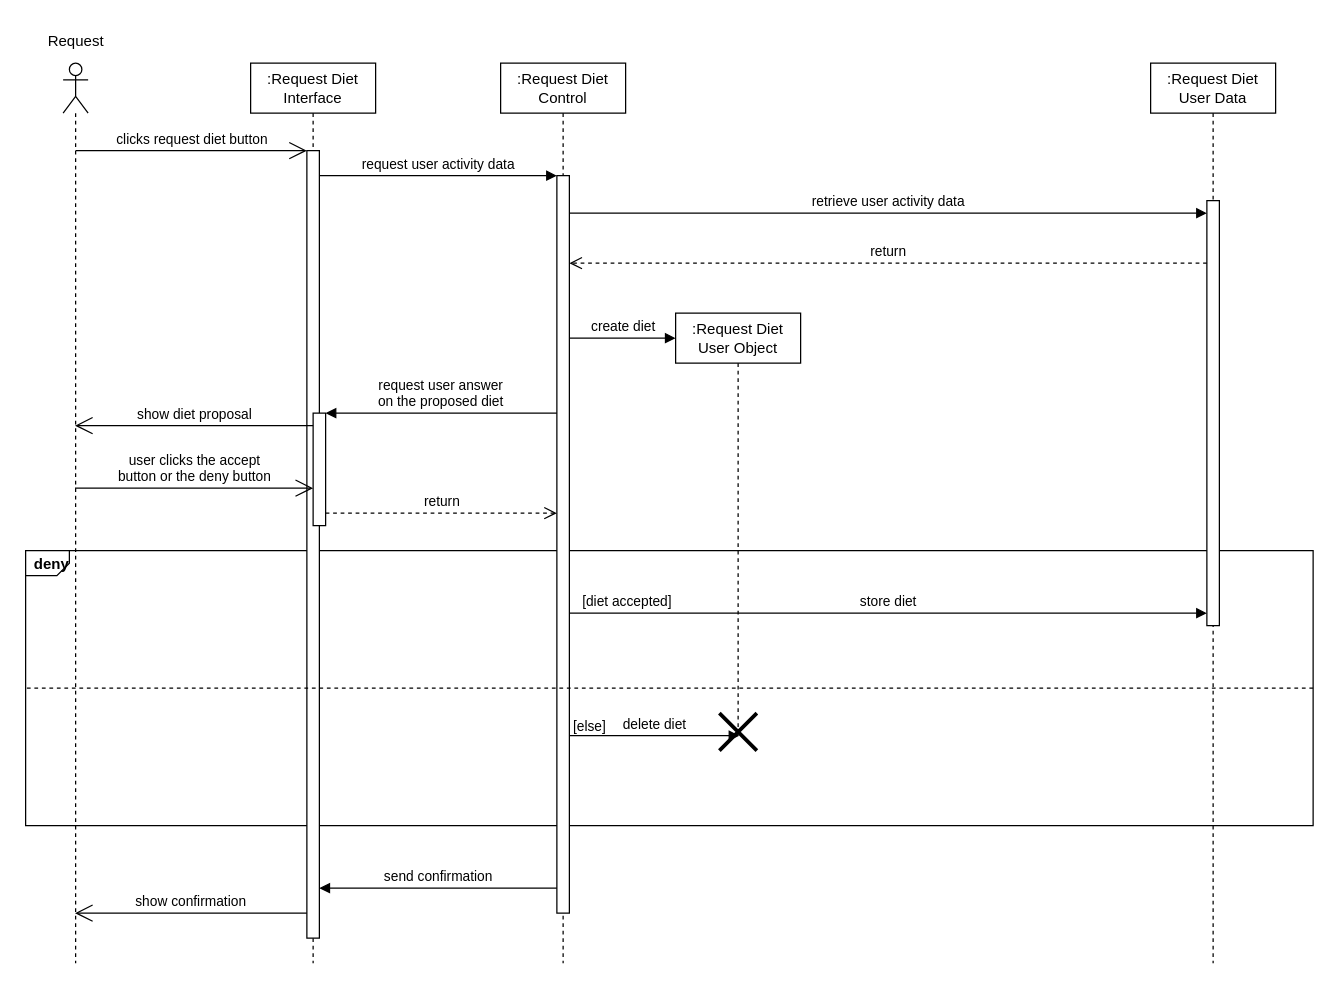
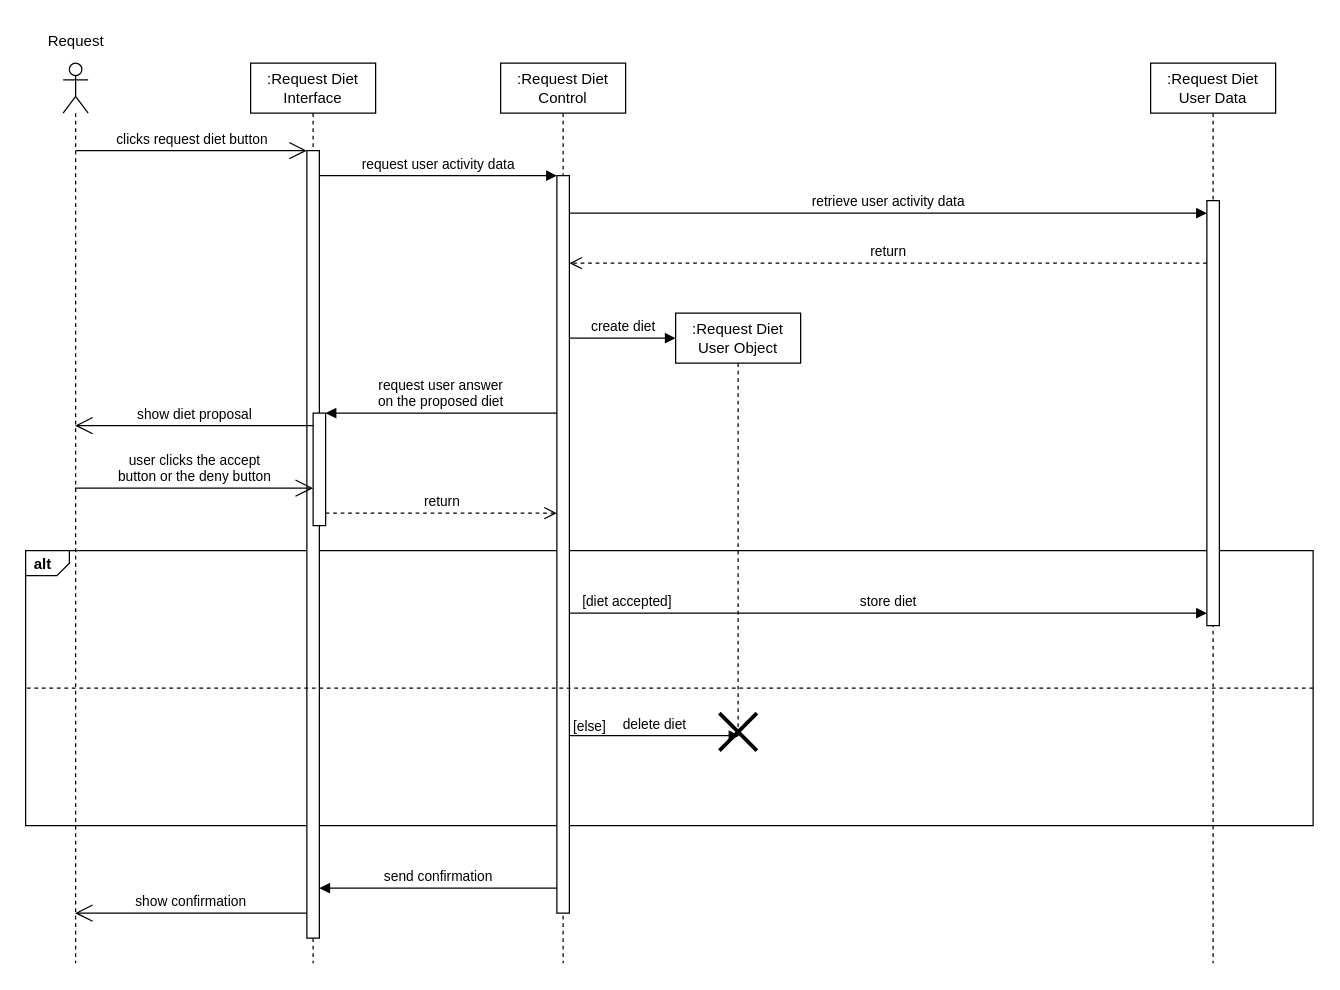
node "deny": label "deny" -> "alt"
